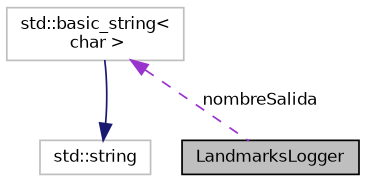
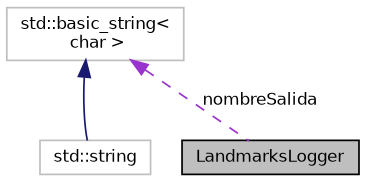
edge "std::basic_string< char >" -> "std::string": reversed
